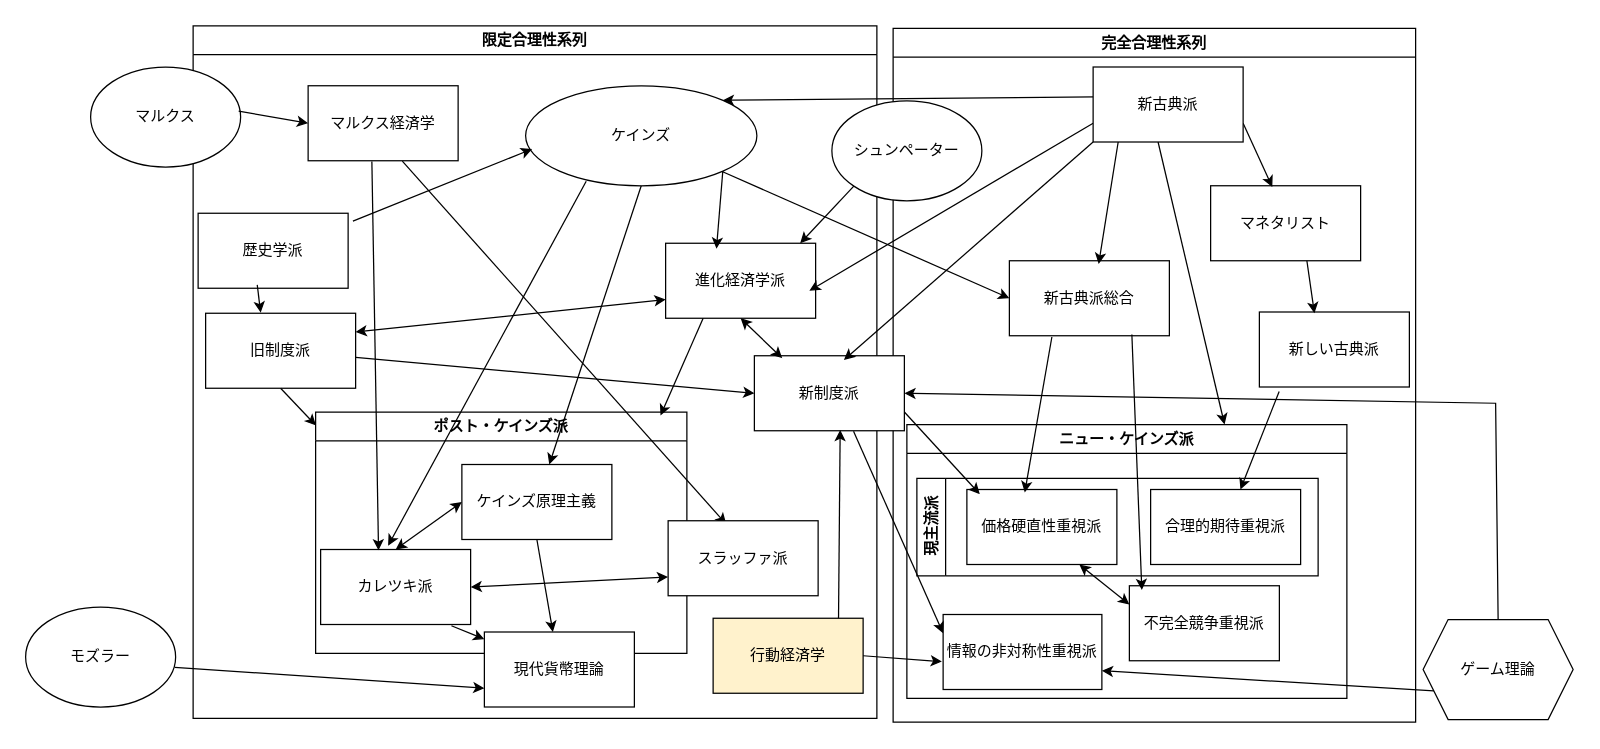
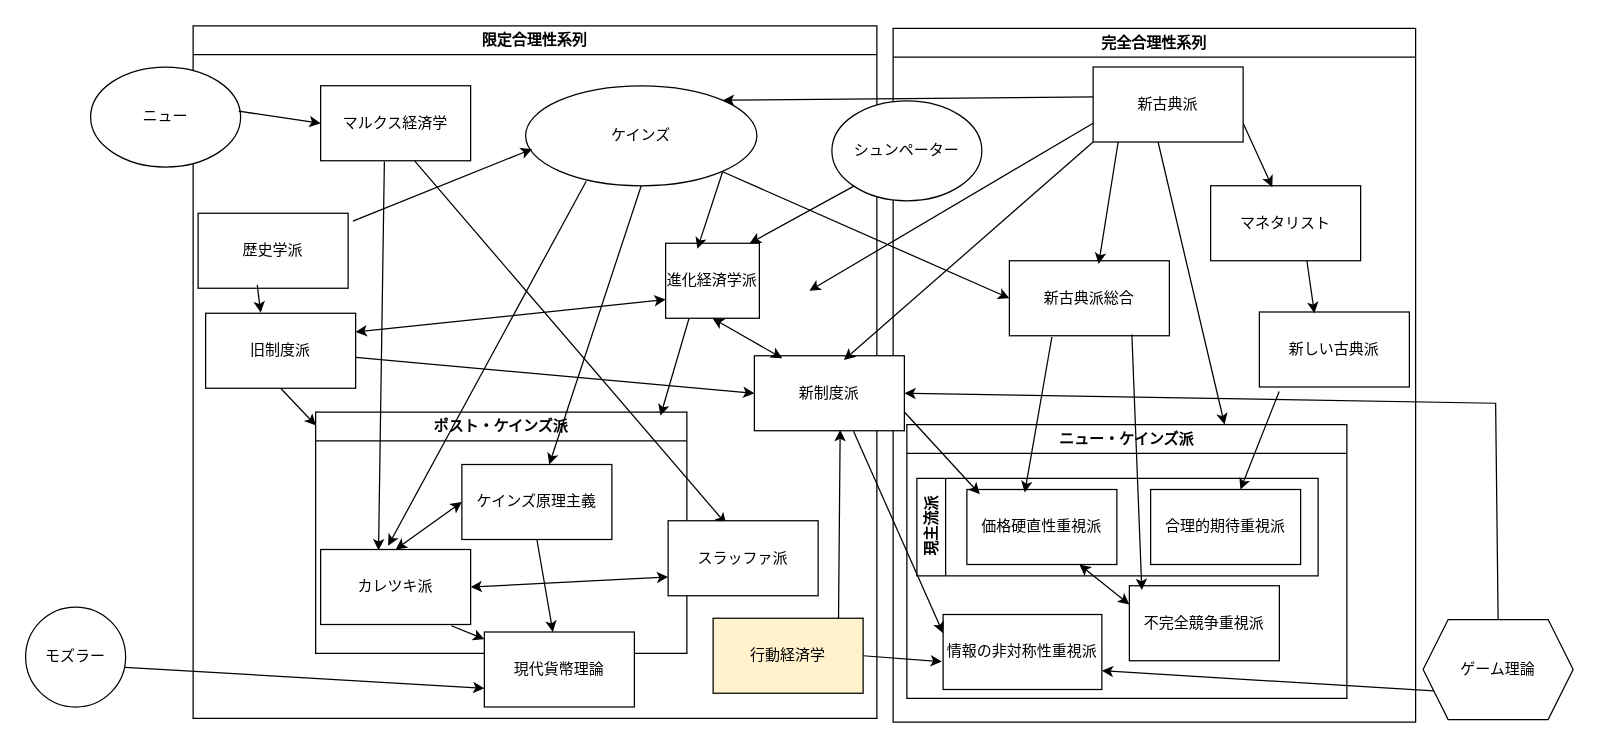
node "マルクス": label "マルクス" -> "ニュー"
node "マルクス経済学": moved (383, 123) -> (396, 123)
node "進化経済学派": size 150x75 -> 94x75
node "モズラー": size 150x100 -> 100x100
